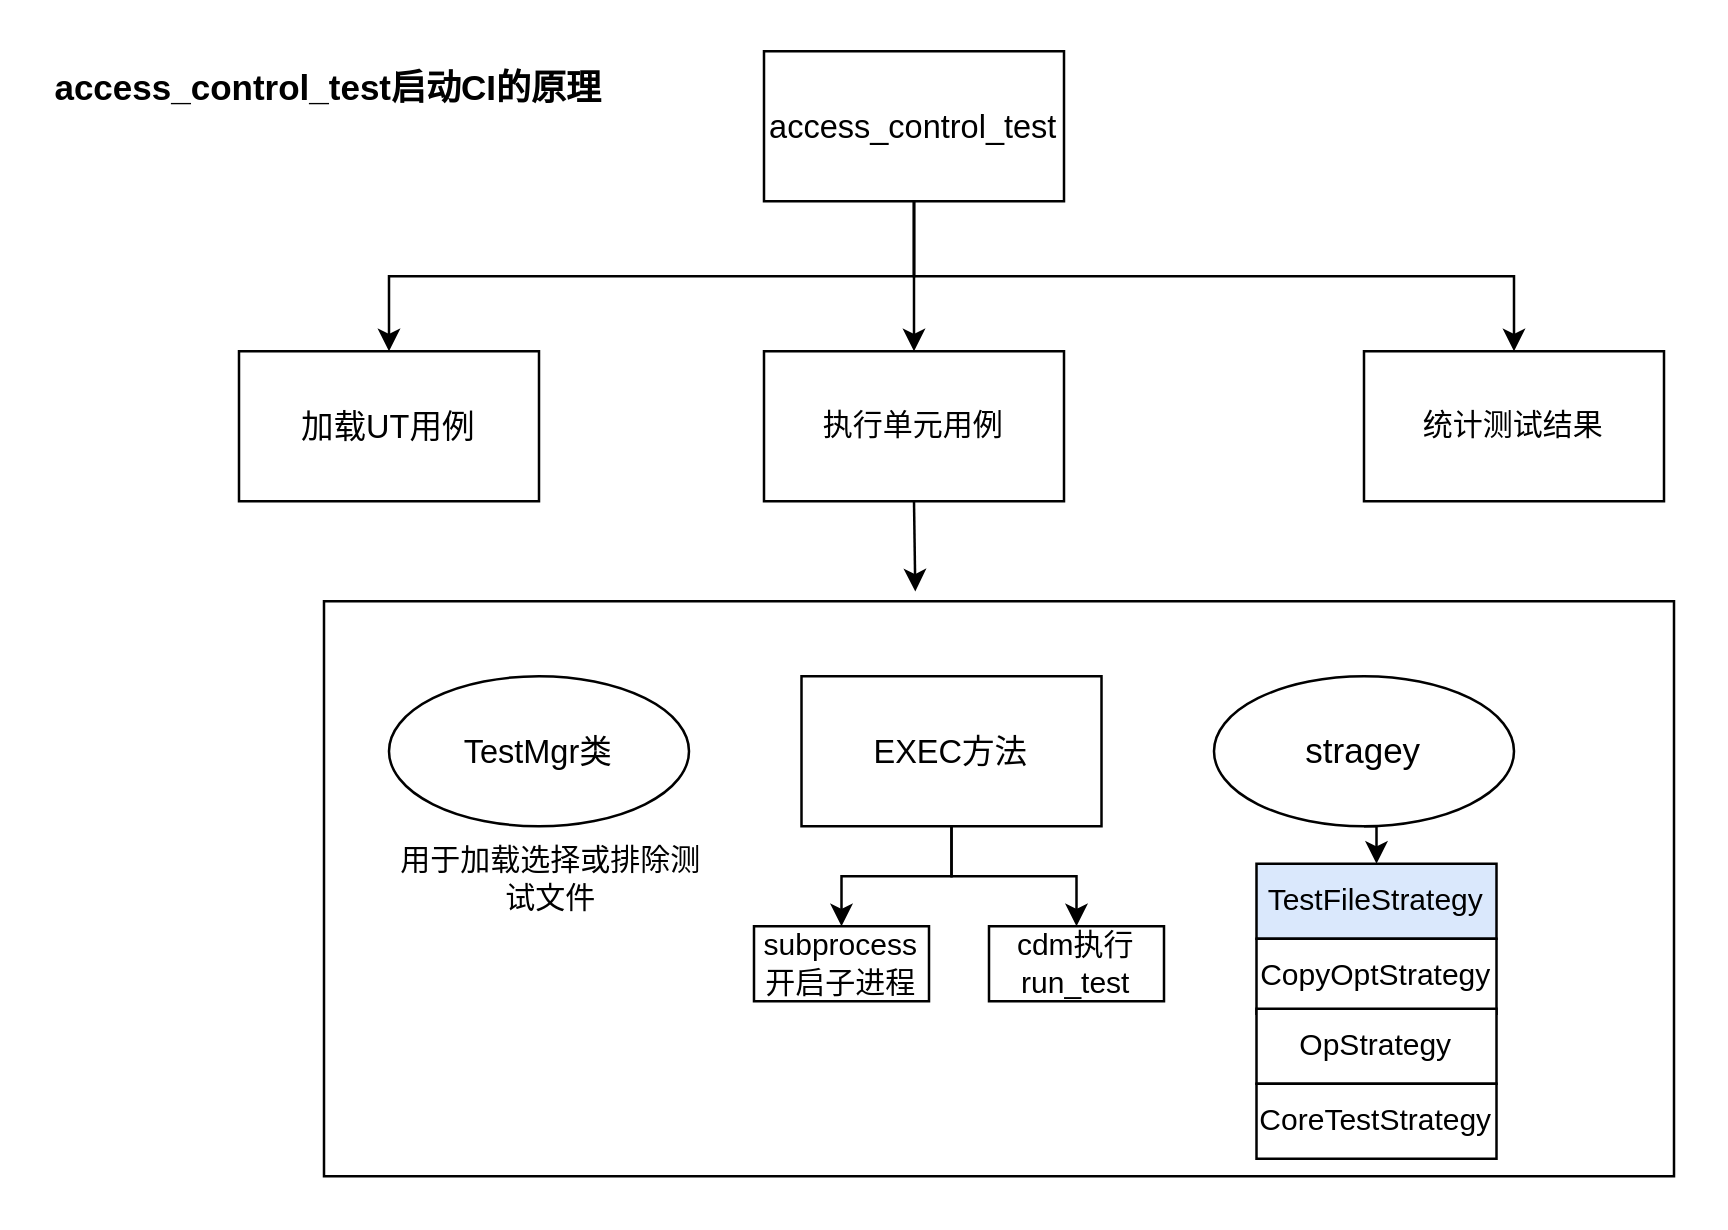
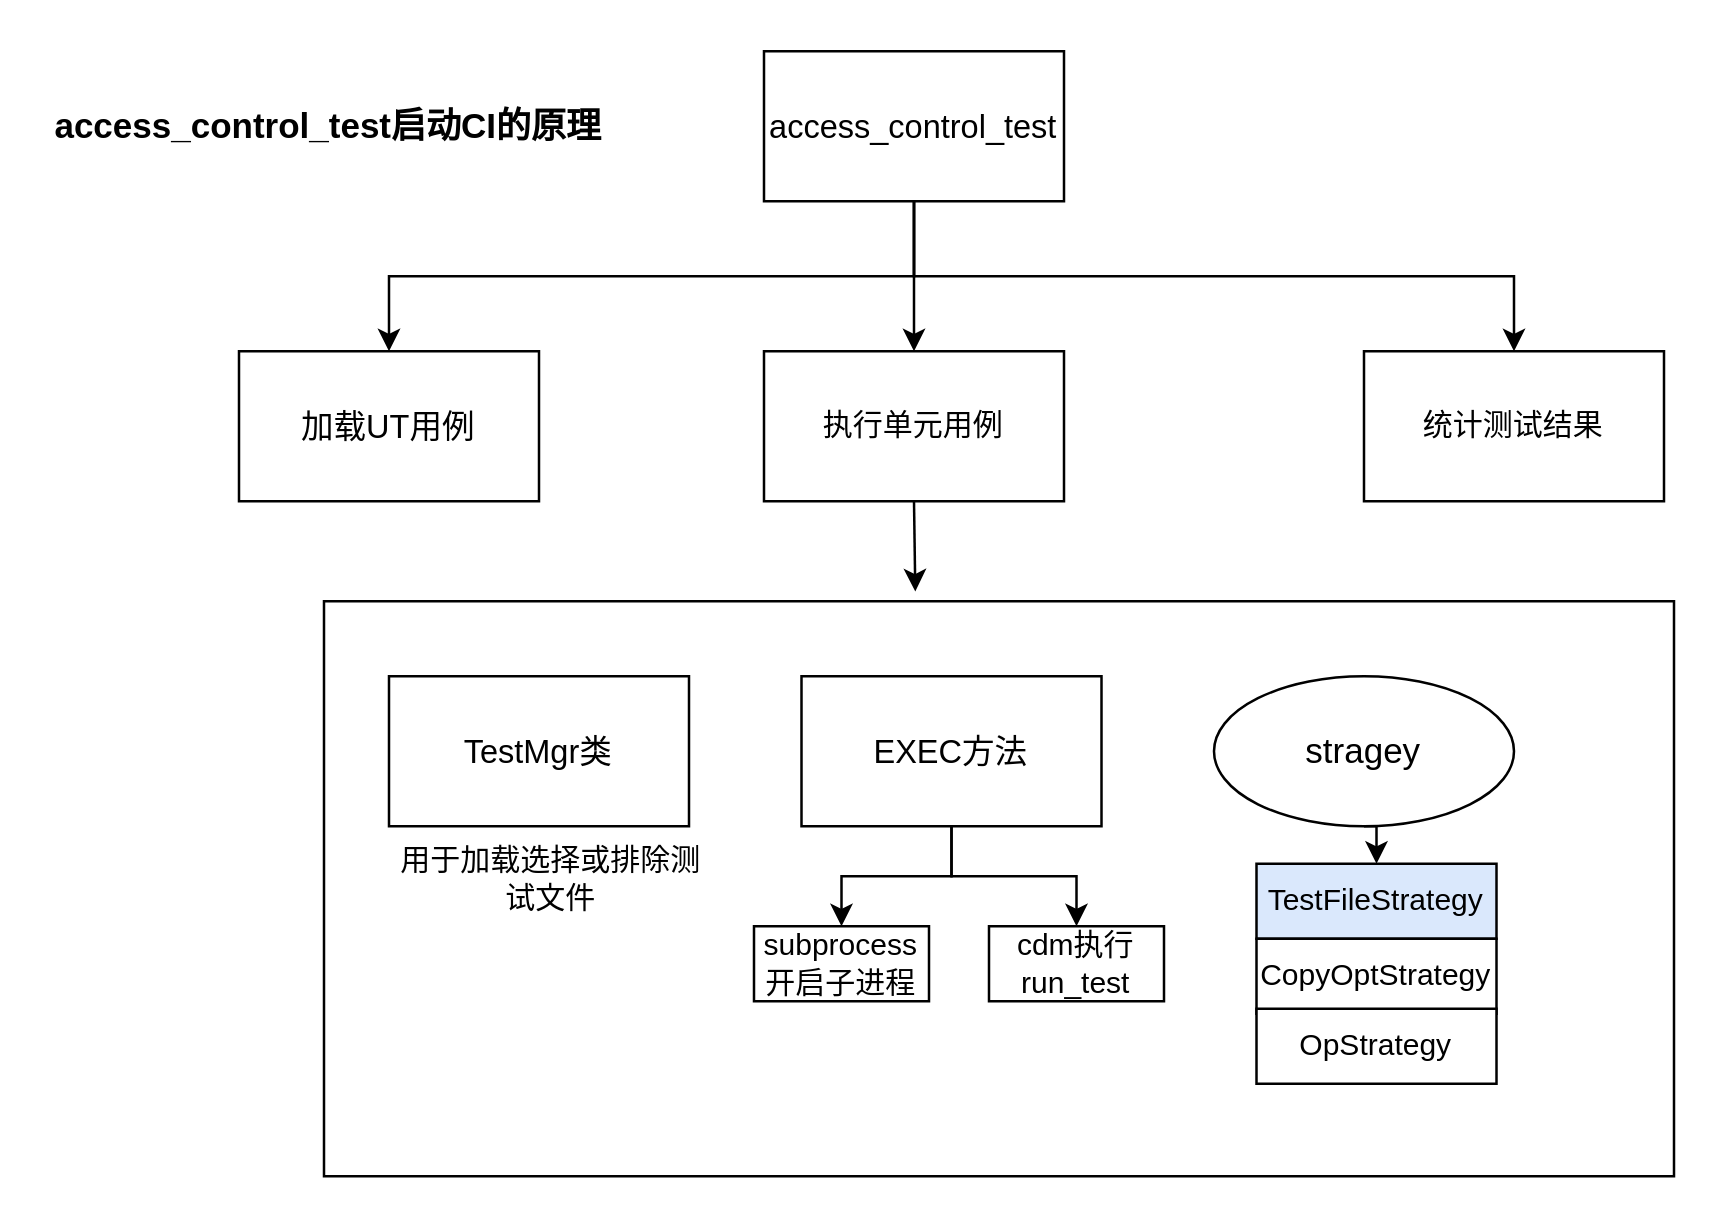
node "access_control_test启动CI的原理": moved (329, 89) -> (329, 126)
node "TestMgr类": shape ellipse -> rectangle
node "CoreTestStrategy": removed
